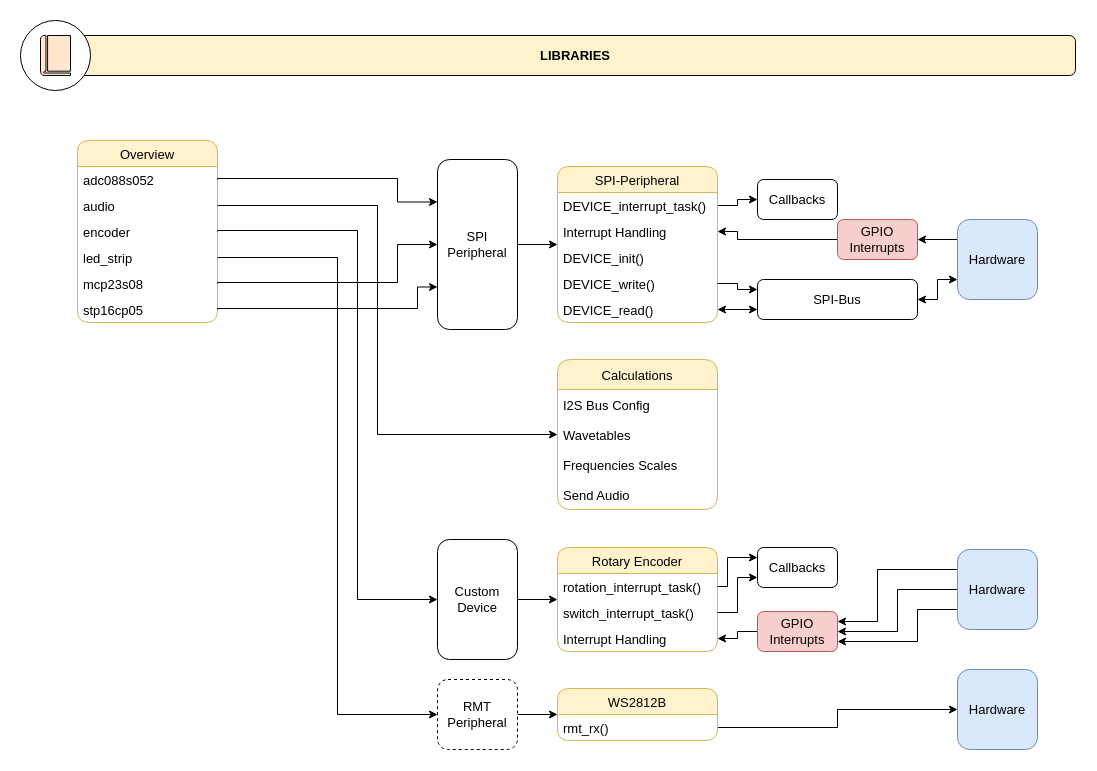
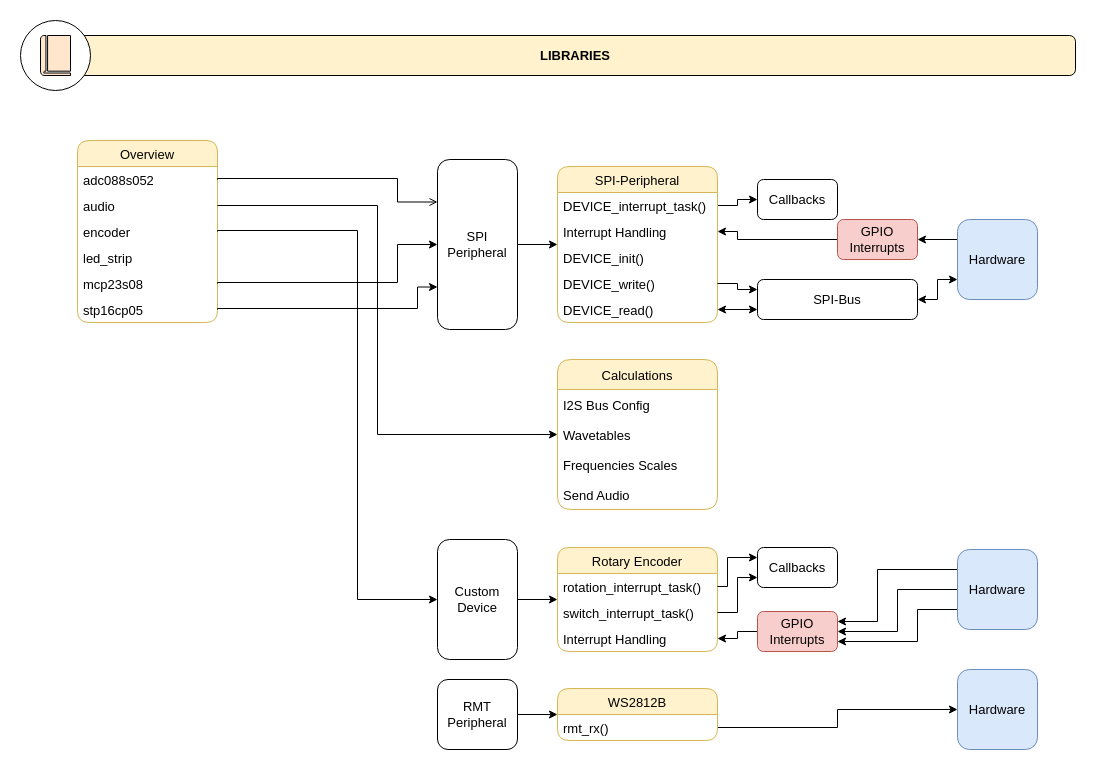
edge "adc088s052" -> "SPIPeripheral": arrowhead classic -> open
edge "led_strip" -> "RMTPeripheral": removed
node "RMTPeripheral": style dashed -> solid
